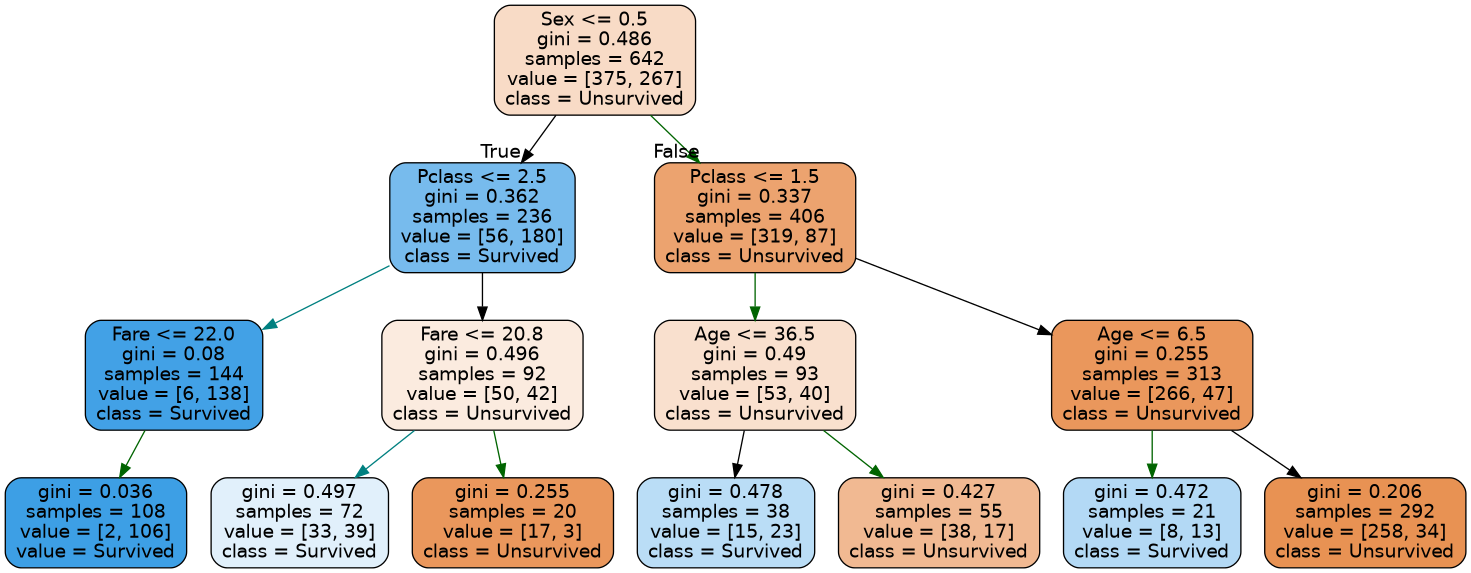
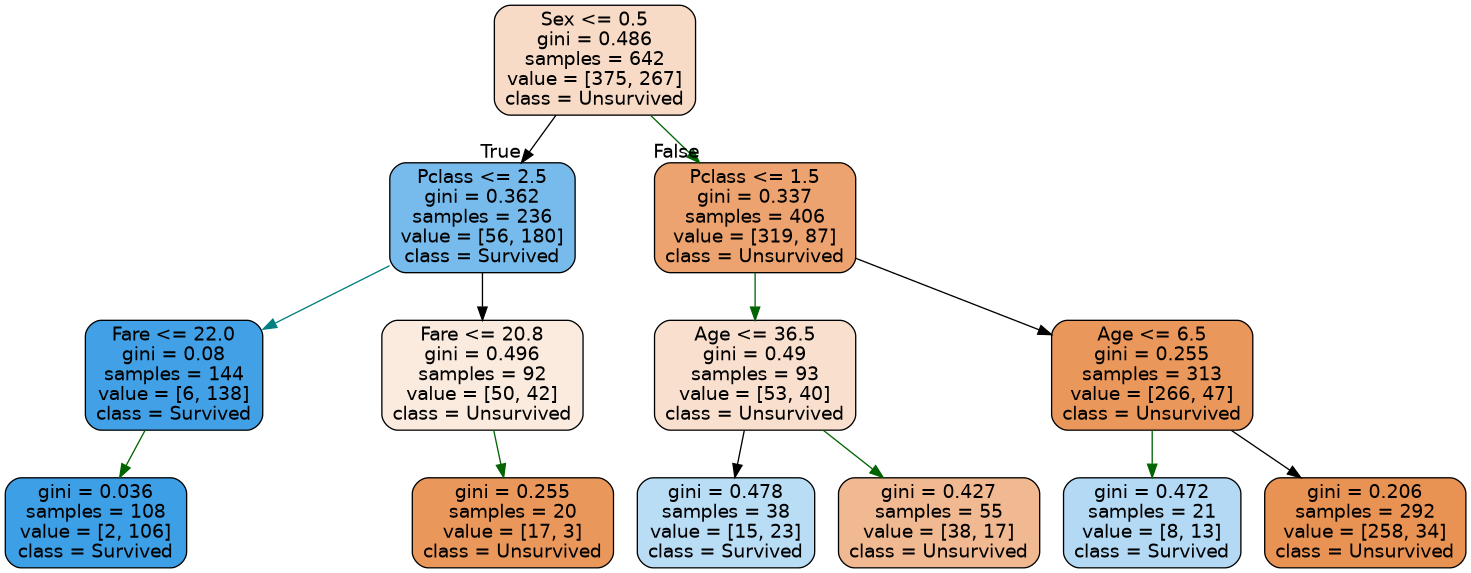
node "gini = 0.036 samples = 108 value = [2, 106] value = Survived": label "gini = 0.036 samples = 108 value = [2, 106] value = Survived" -> "gini = 0.036 samples = 108 value = [2, 106] class = Survived"
node "gini = 0.497 samples = 72 value = [33, 39] class = Survived": removed
